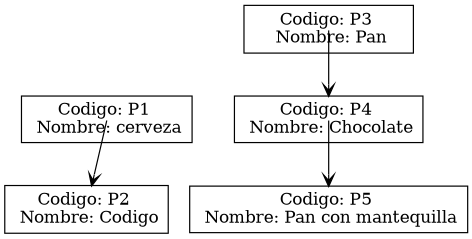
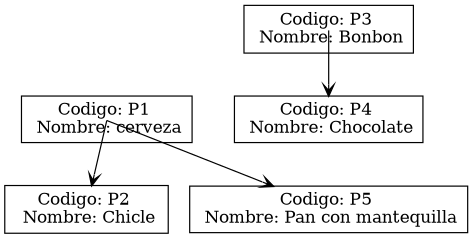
node "Codigo: P3 Nombre: Pan": label "Codigo: P3 Nombre: Pan" -> "Codigo: P3 Nombre: Bonbon"
edge "Codigo: P4 Nombre: Chocolate" -> "Codigo: P5 Nombre: Pan con mantequilla": now "Codigo: P1 Nombre: cerveza" -> "Codigo: P5 Nombre: Pan con mantequilla"
node "Codigo: P2 Nombre: Codigo": label "Codigo: P2 Nombre: Codigo" -> "Codigo: P2 Nombre: Chicle"
